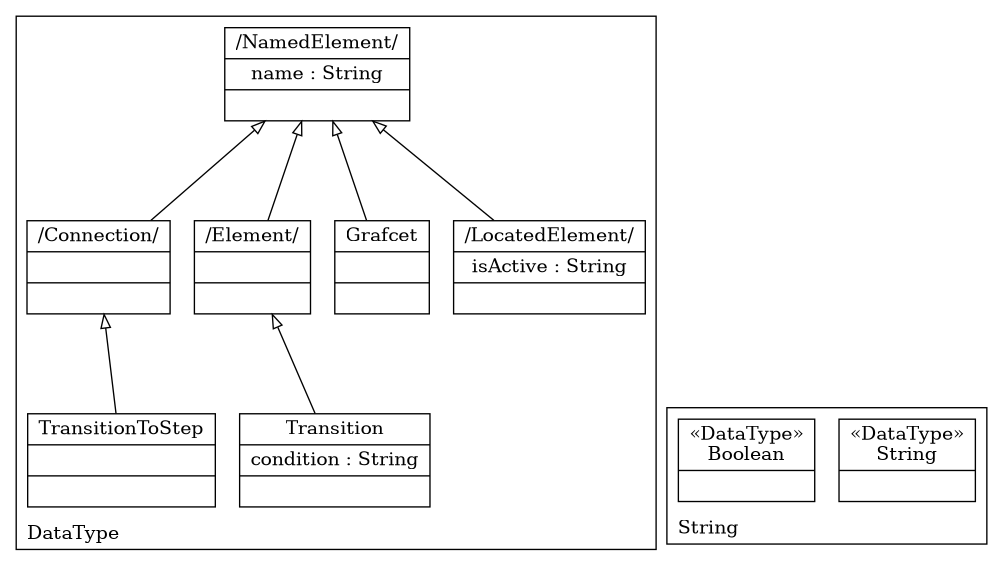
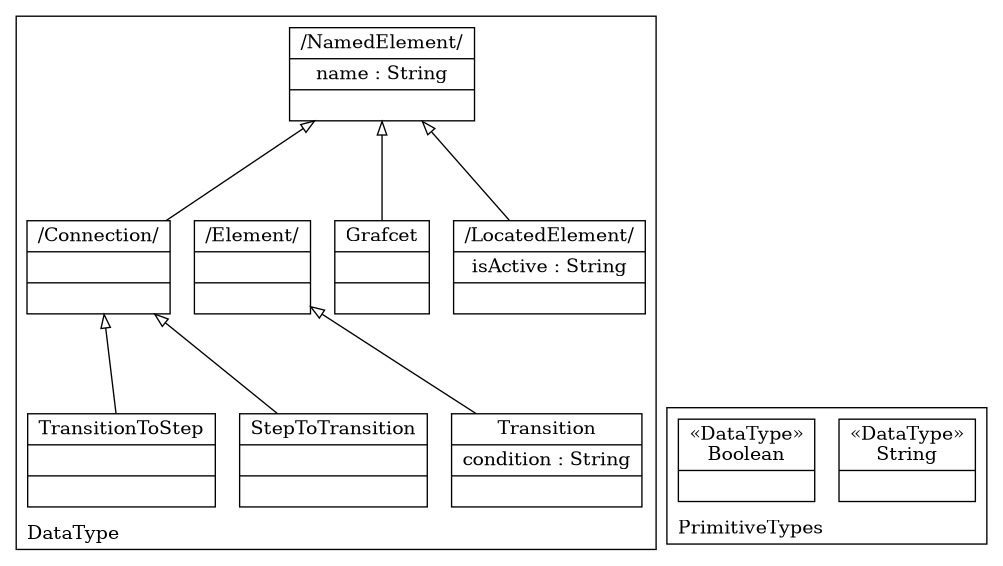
edge "/Element/" -> "/NamedElement/": removed
node "StepToTransition": added
cluster "String": label "String" -> "PrimitiveTypes"
